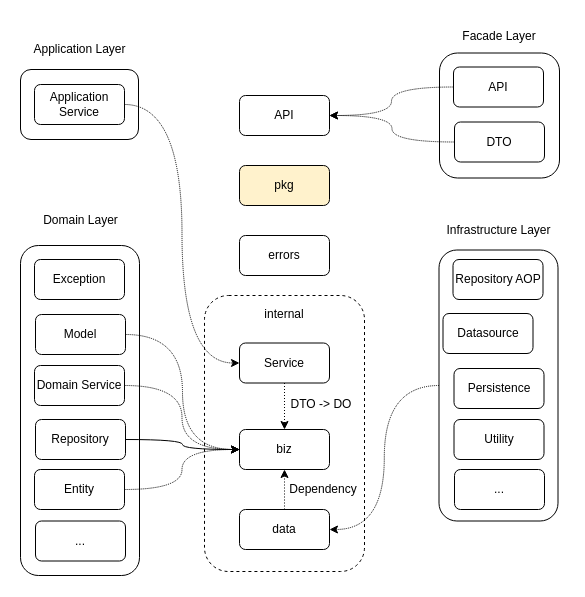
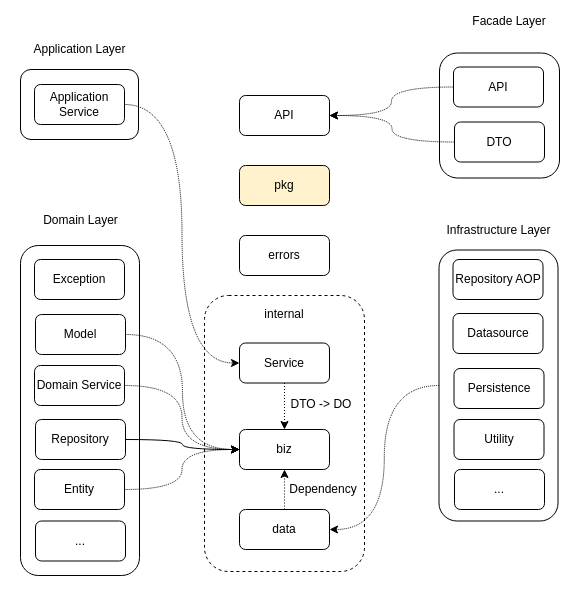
node "Facade Layer": moved (500, 37) -> (510, 22)
node "Datasource": moved (488, 334) -> (498, 334)
